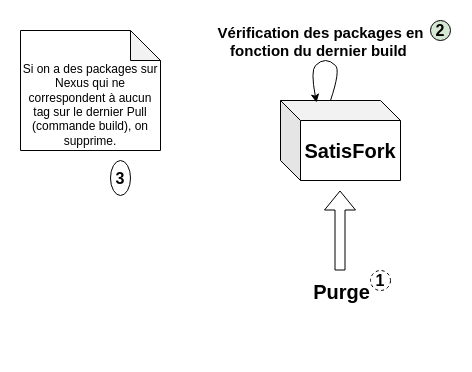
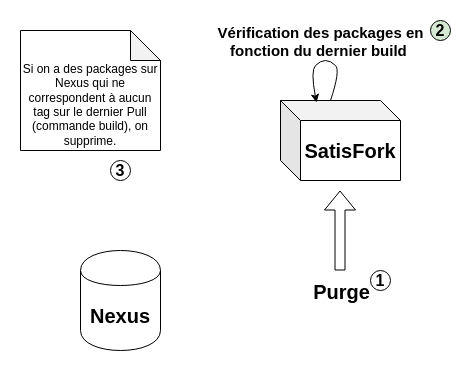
node "3": size 20x35 -> 20x20
node "1": style dashed -> solid
node "Nexus": added
